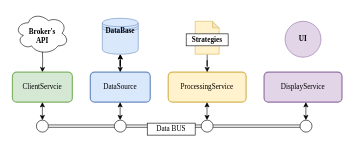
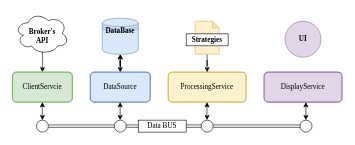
node "Data BUS": moved (171, 129) -> (162, 126)
